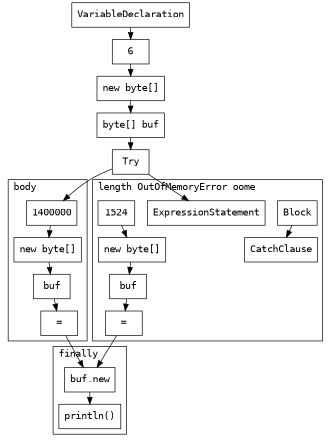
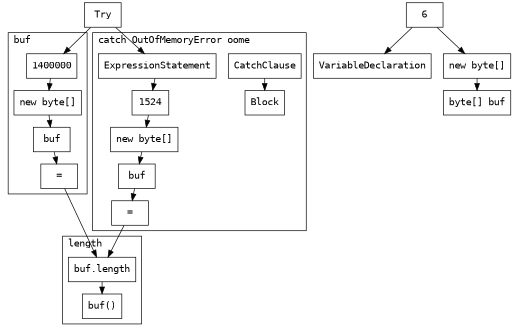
edge "VariableDeclaration" -> "6": reversed
edge "ExpressionStatement" -> "1524": added
edge "byte[] buf" -> "Try": removed
cluster "body": label "body" -> "buf"
cluster "length OutOfMemoryError oome": label "length OutOfMemoryError oome" -> "catch OutOfMemoryError oome"
edge "Block" -> "CatchClause": reversed
cluster "finally": label "finally" -> "length"
node "buf.new": label "buf.new" -> "buf.length"
node "println()": label "println()" -> "buf()"
